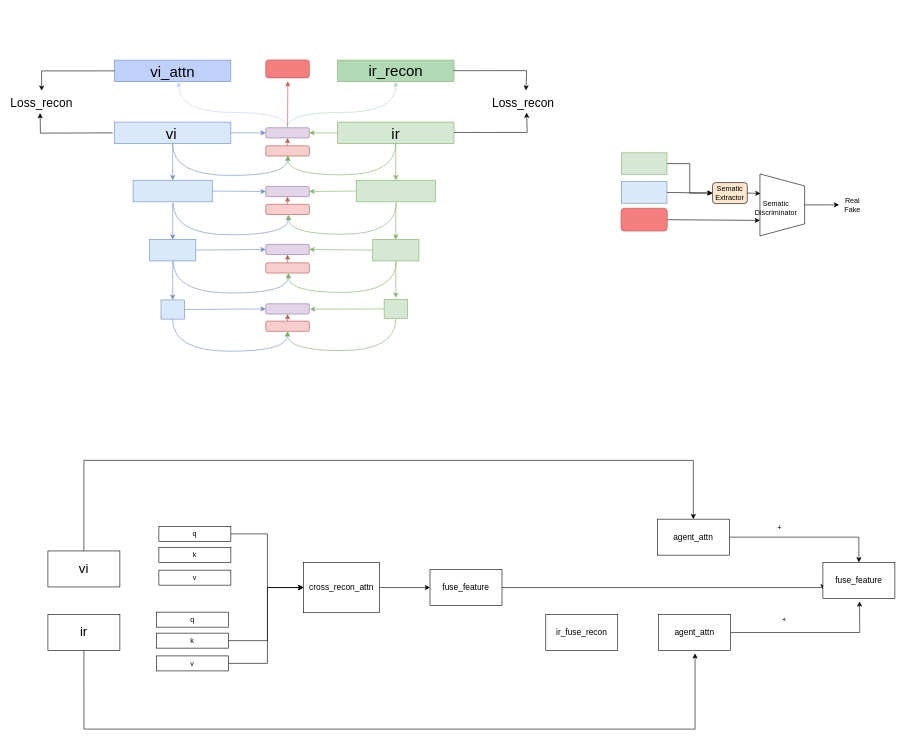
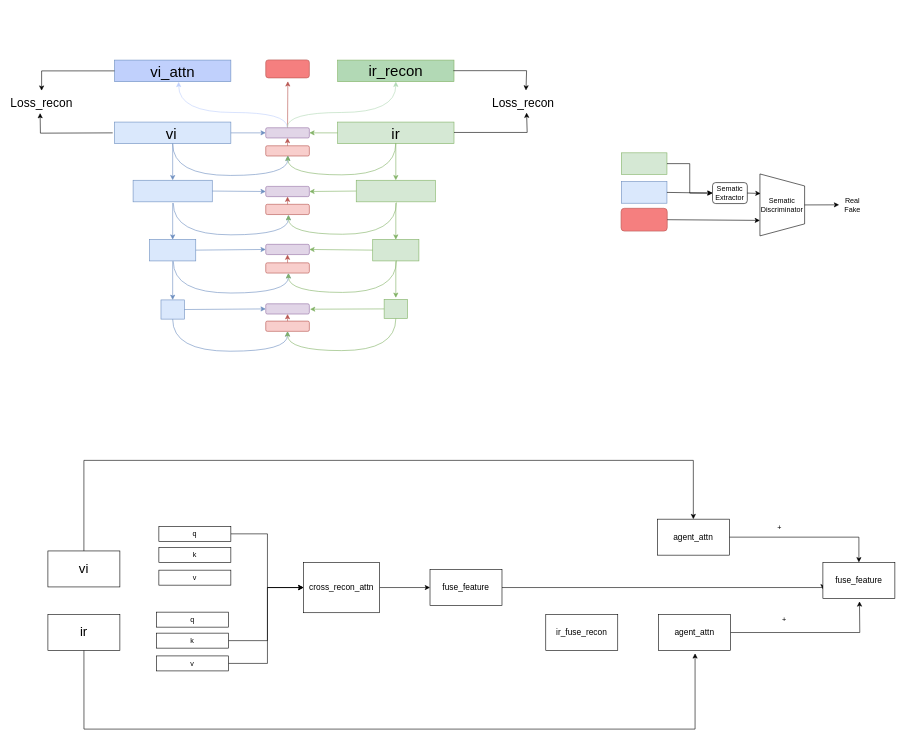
node "Sematic Extractor": fillcolor #ffe6cc -> #ffffff
node "Sematic Discriminator": moved (776, 208) -> (782, 205)
